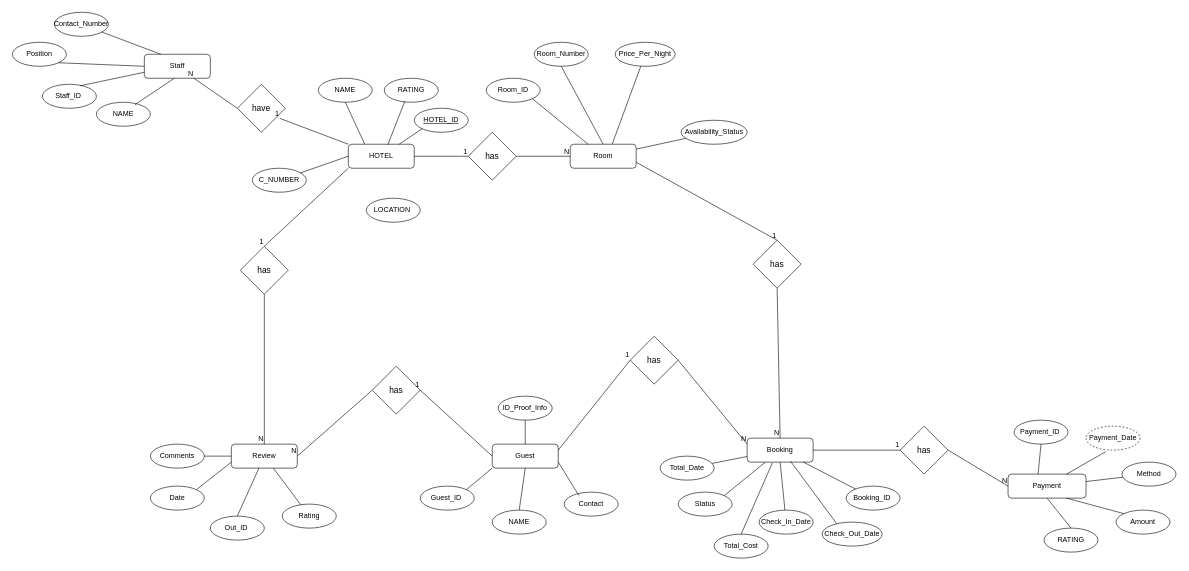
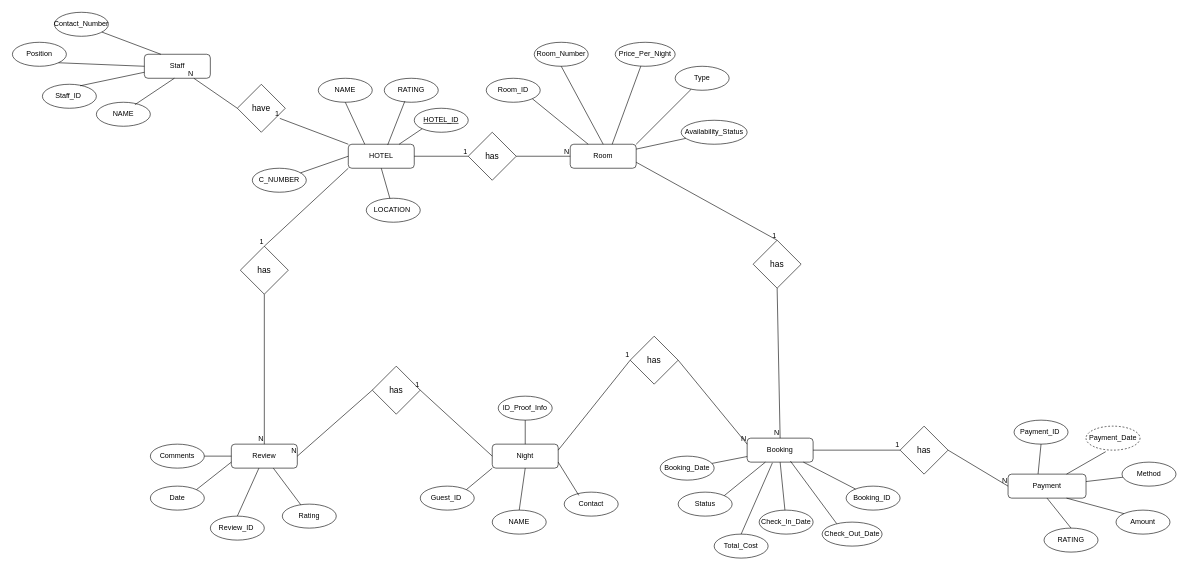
node "Type": added
edge "Type" -- "Room": added
edge "HOTEL" -- "LOCATION": added
node "Guest": label "Guest" -> "Night"
node "Total_Date": label "Total_Date" -> "Booking_Date"
node "Out_ID": label "Out_ID" -> "Review_ID"
